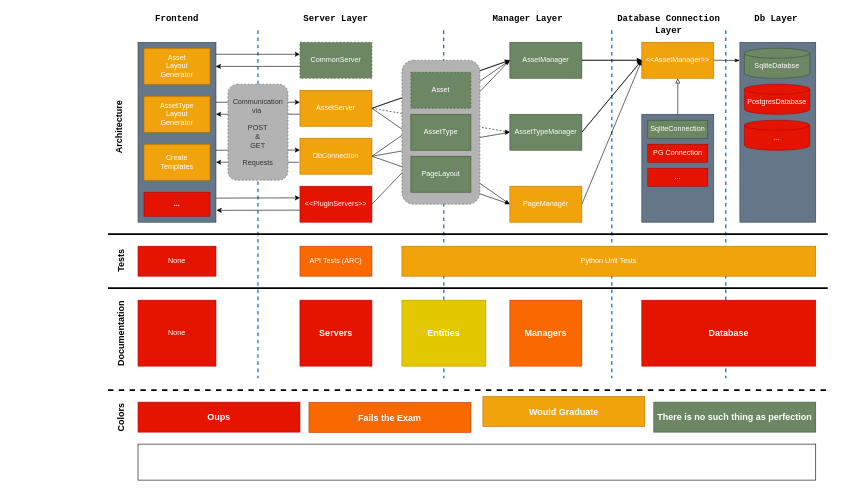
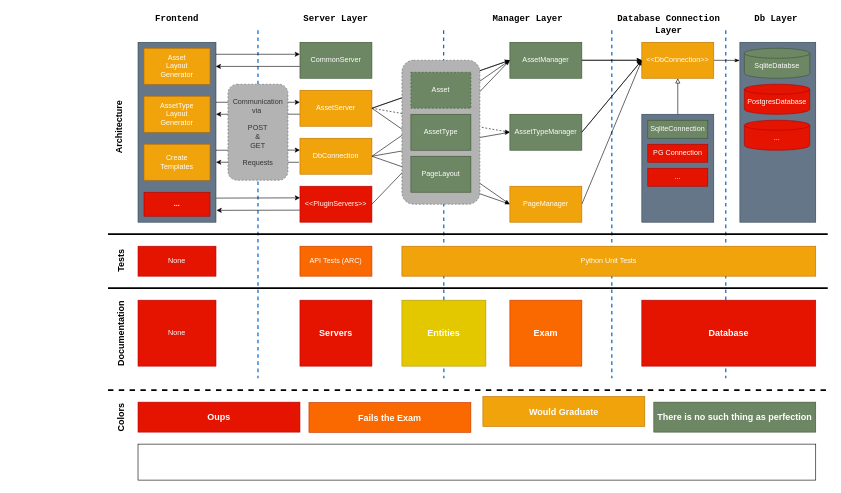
node "CommonServer": style dashed -> solid
node "<<AssetManager>>": label "<<AssetManager>>" -> "<<DbConnection>>"
node "Managers": label "Managers" -> "Exam"
